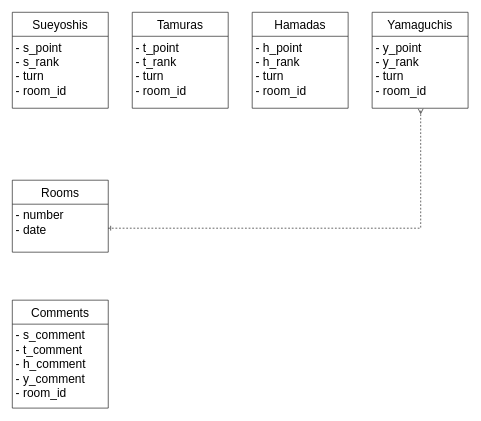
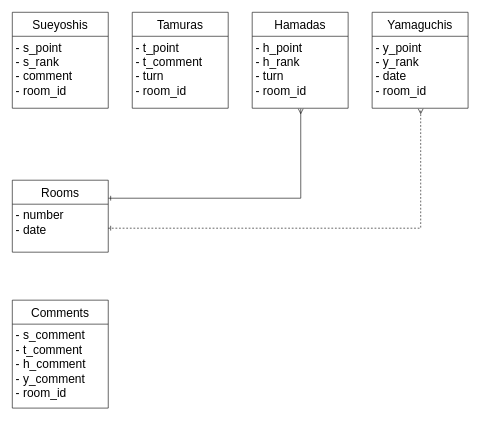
node "- s_point - s_rank - turn - room_id": label "- s_point - s_rank - turn - room_id" -> "- s_point - s_rank - comment - room_id"
node "- t_point - t_rank - turn - room_id": label "- t_point - t_rank - turn - room_id" -> "- t_point - t_comment - turn - room_id"
node "- y_point - y_rank - turn - room_id": label "- y_point - y_rank - turn - room_id" -> "- y_point - y_rank - date - room_id"
edge "- h_point - h_rank - turn - room_id" -- "Rooms": added
